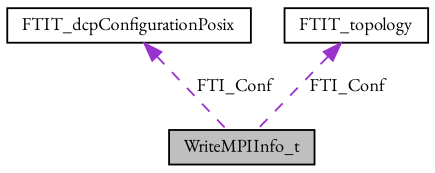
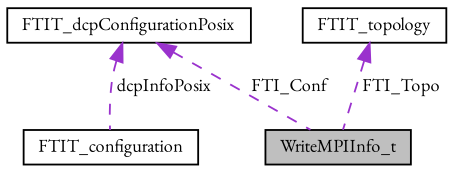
edge "WriteMPIInfo_t" -> "FTIT_topology": label " FTI_Conf" -> " FTI_Topo"
node "FTIT_configuration": added
